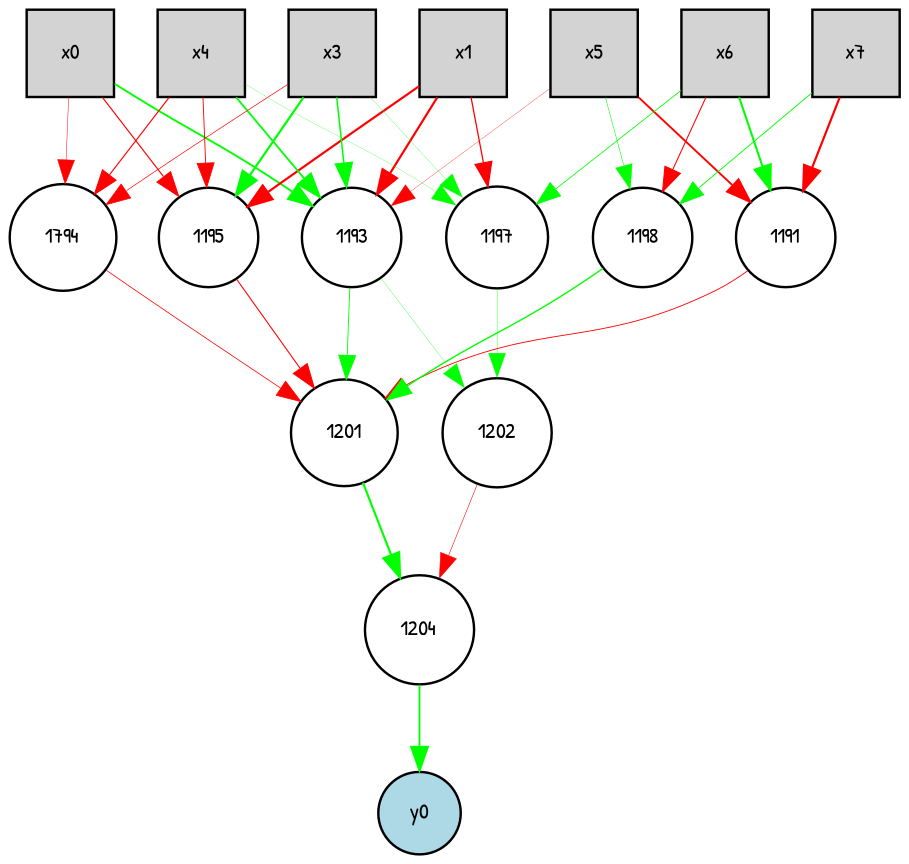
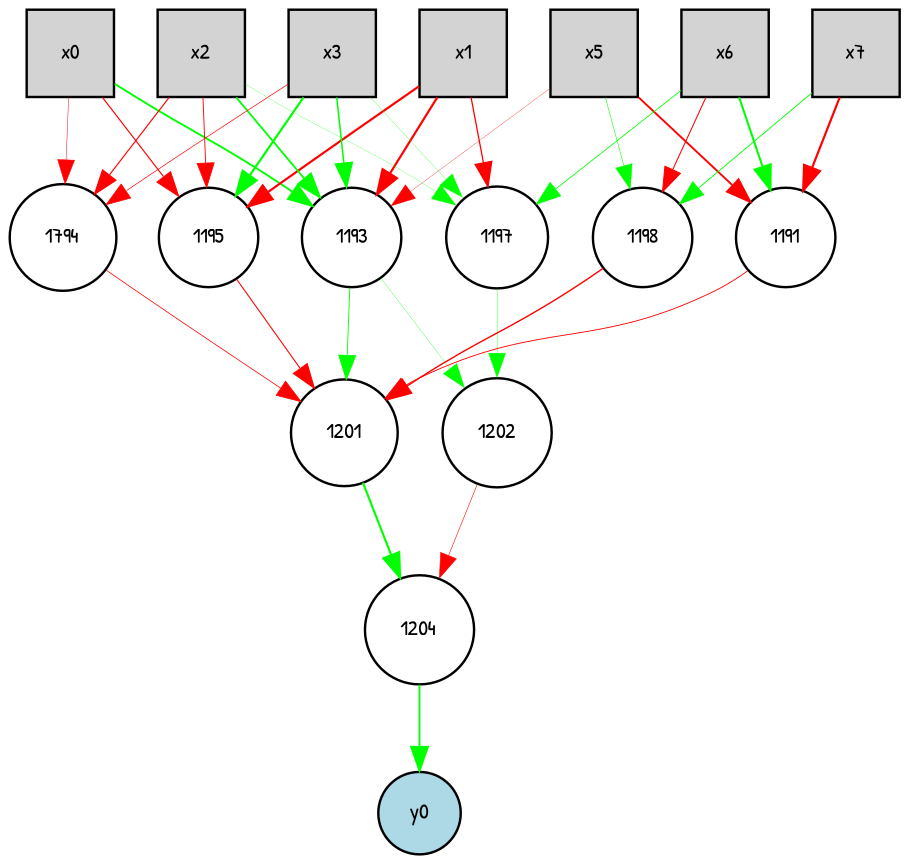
node "x4": label "x4" -> "x2"
edge "1198" -> "1201": color green -> red
